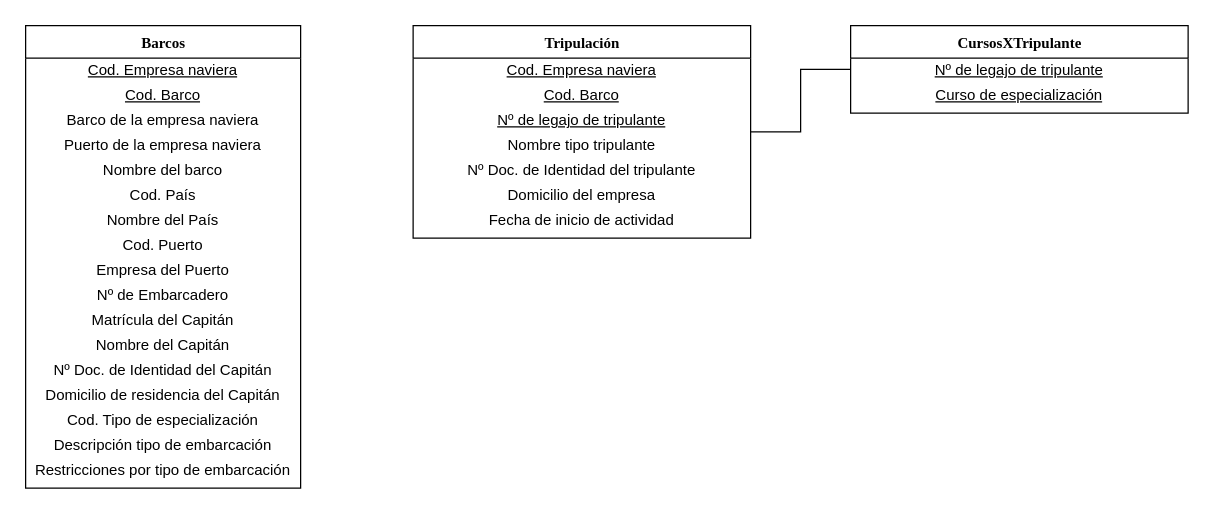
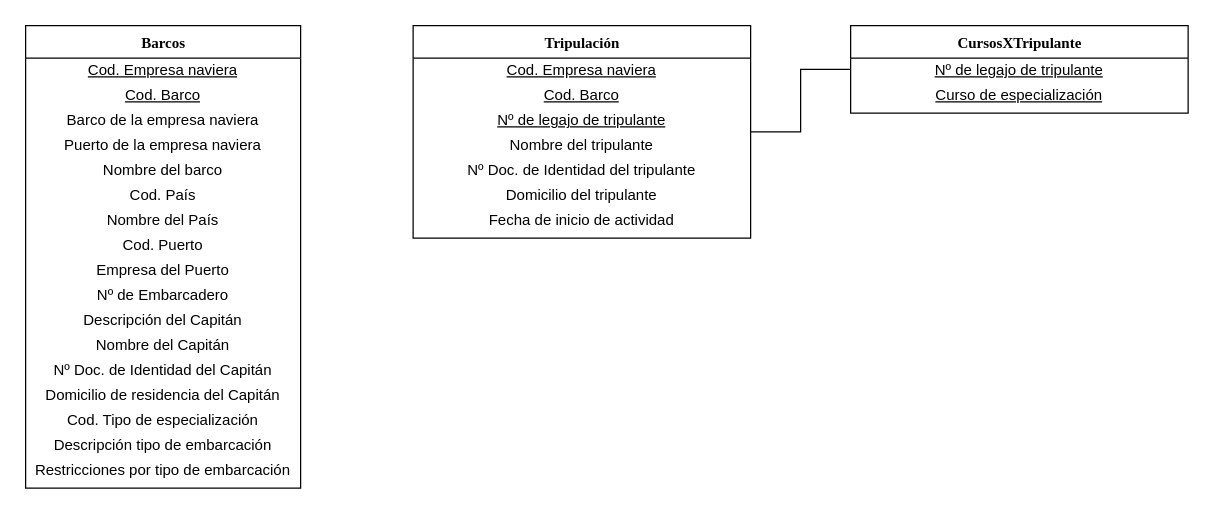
node "Nombre tipo tripulante": label "Nombre tipo tripulante" -> "Nombre del tripulante"
node "Domicilio del empresa": label "Domicilio del empresa" -> "Domicilio del tripulante"
node "Matrícula del Capitán": label "Matrícula del Capitán" -> "Descripción del Capitán"
